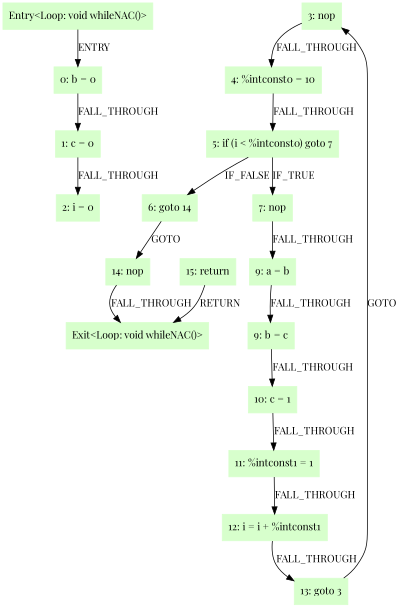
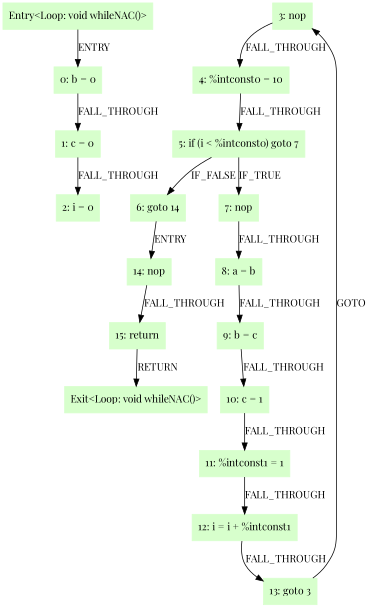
edge "6: goto 14" -> "14: nop": label "GOTO" -> "ENTRY"
node "9: a = b": label "9: a = b" -> "8: a = b"
edge "14: nop" -> "Exit<Loop: void whileNAC()>": now "14: nop" -> "15: return"
